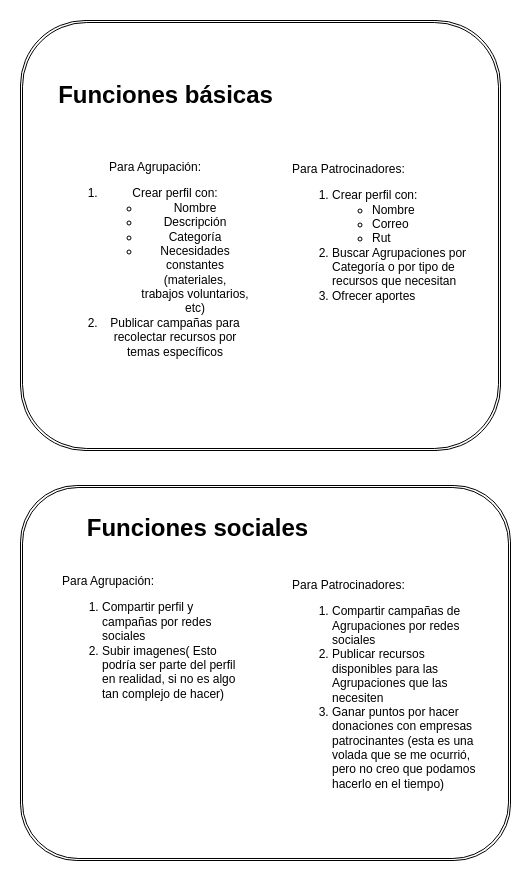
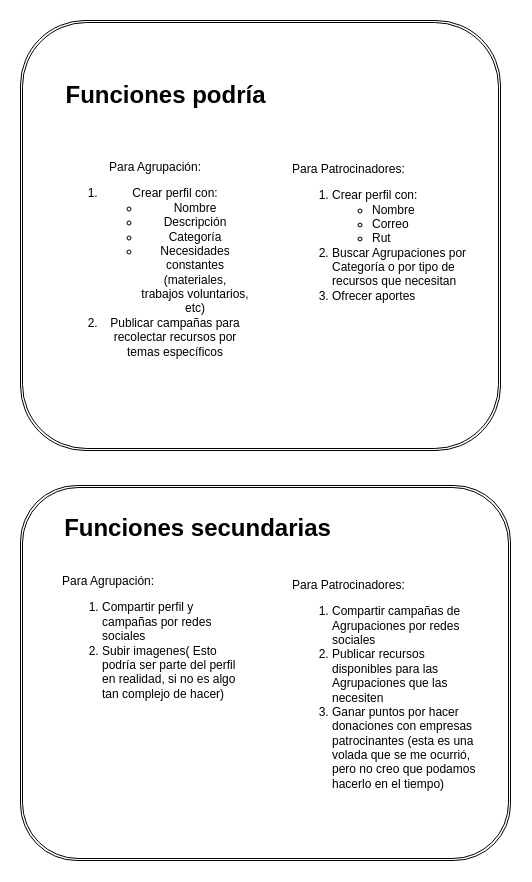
node "Funciones básicas": label "Funciones básicas" -> "Funciones podría"
node "Funciones sociales": label "Funciones sociales" -> "Funciones secundarias"
